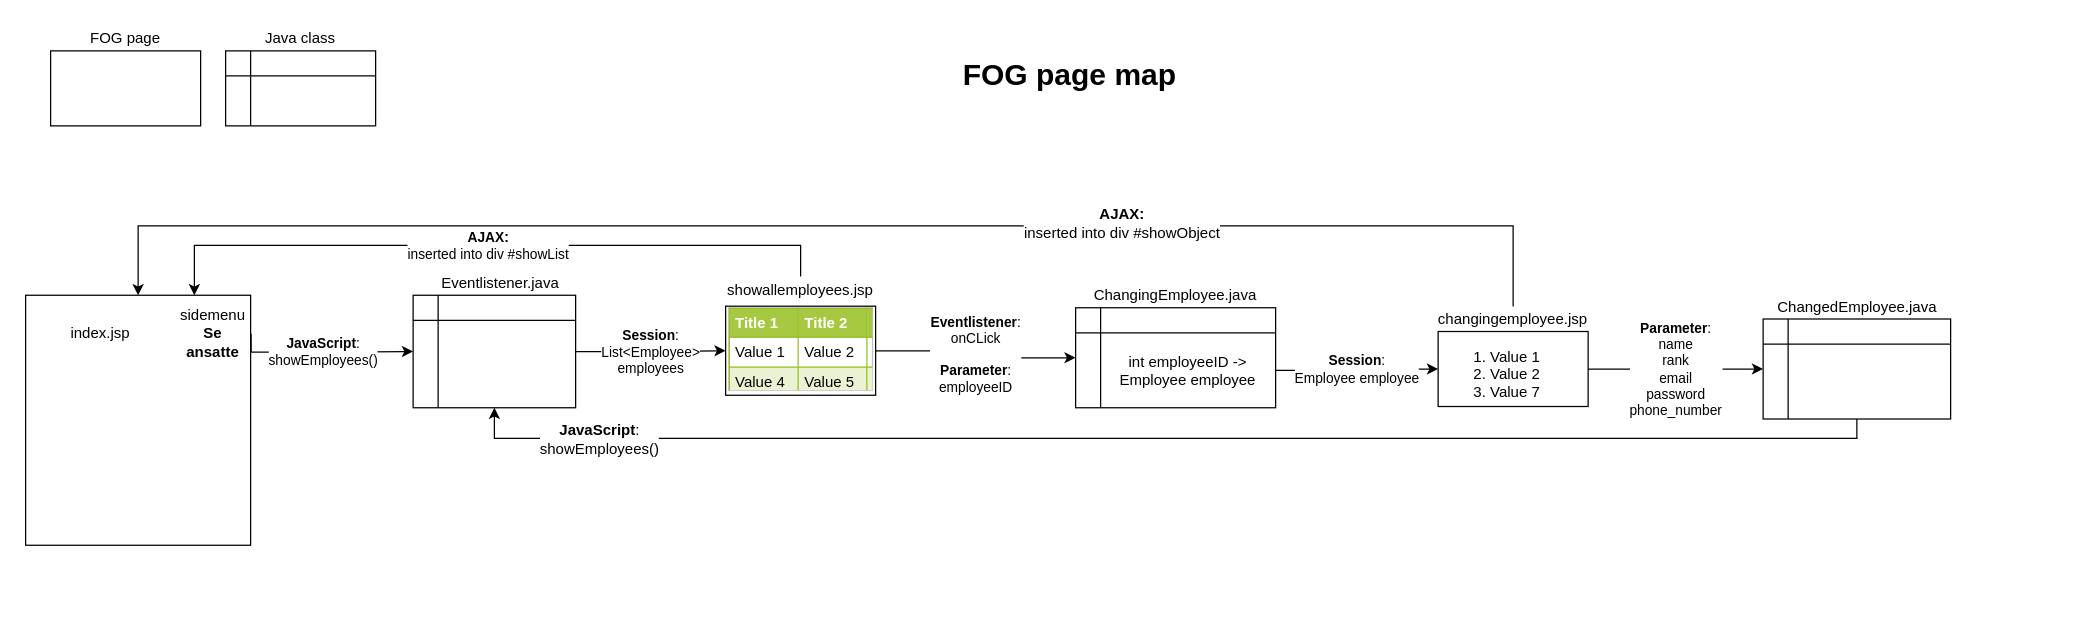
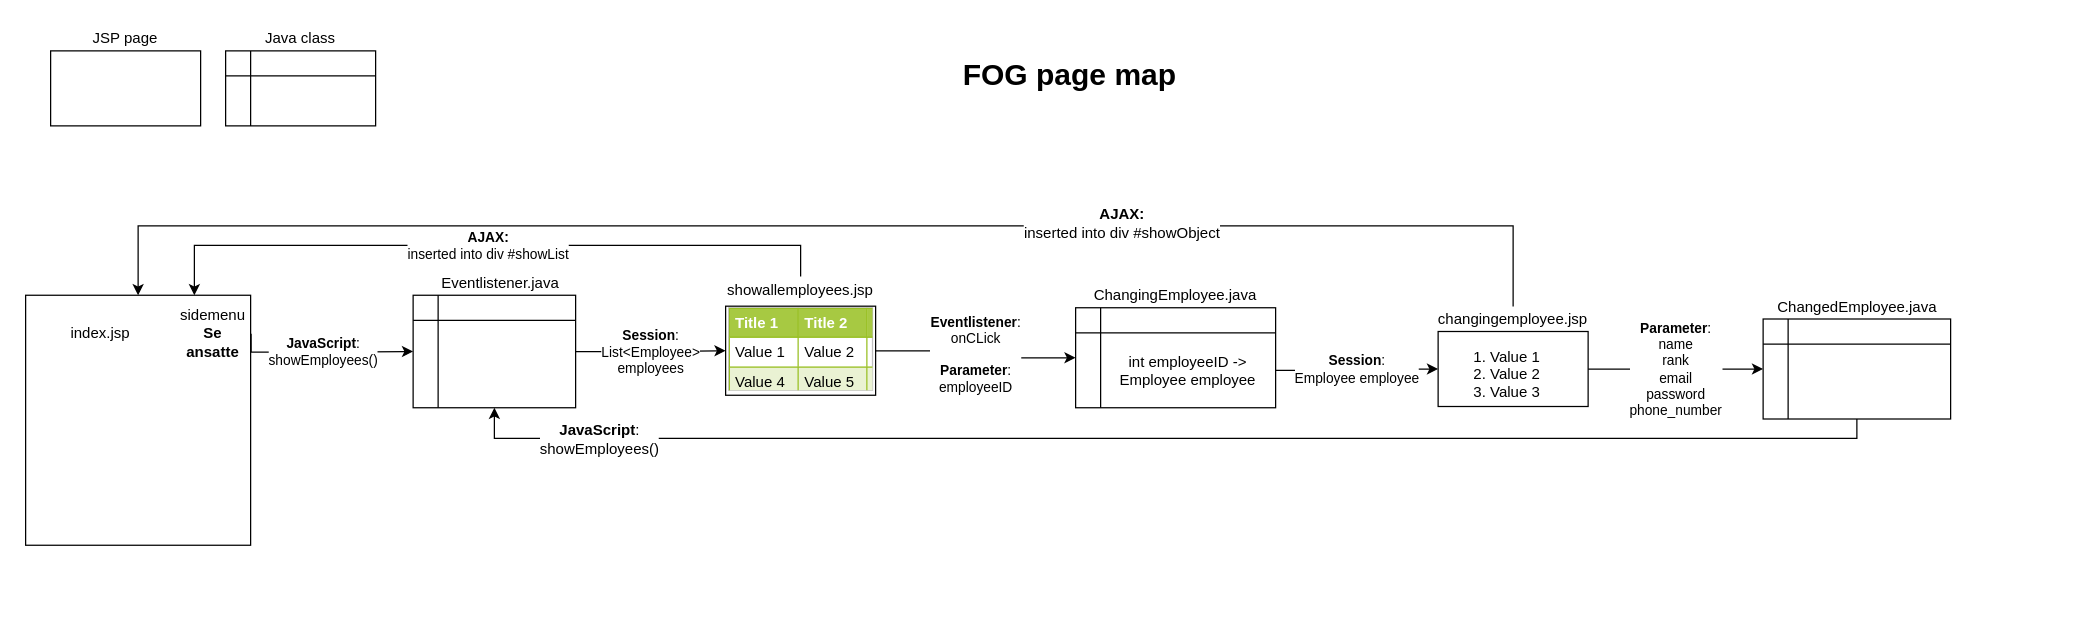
node "FOG page": label "FOG page" -> "JSP page"
node "Value 1 Value 2 Value 7": label "Value 1 Value 2 Value 7" -> "Value 1 Value 2 Value 3"
